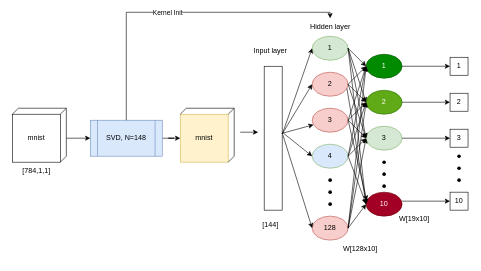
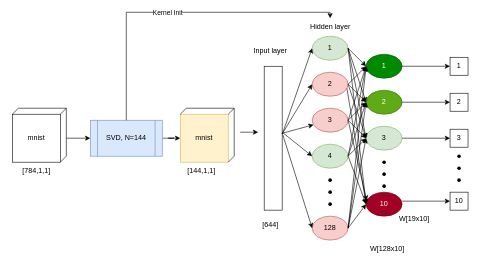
node "SVD, N=148": label "SVD, N=148" -> "SVD, N=144"
node "4": fillcolor #dae8fc -> #d5e8d4
node "[144,1,1]": added
node "[144]": label "[144]" -> "[644]"
node "W[128x10]": moved (360, 249) -> (387, 249)
